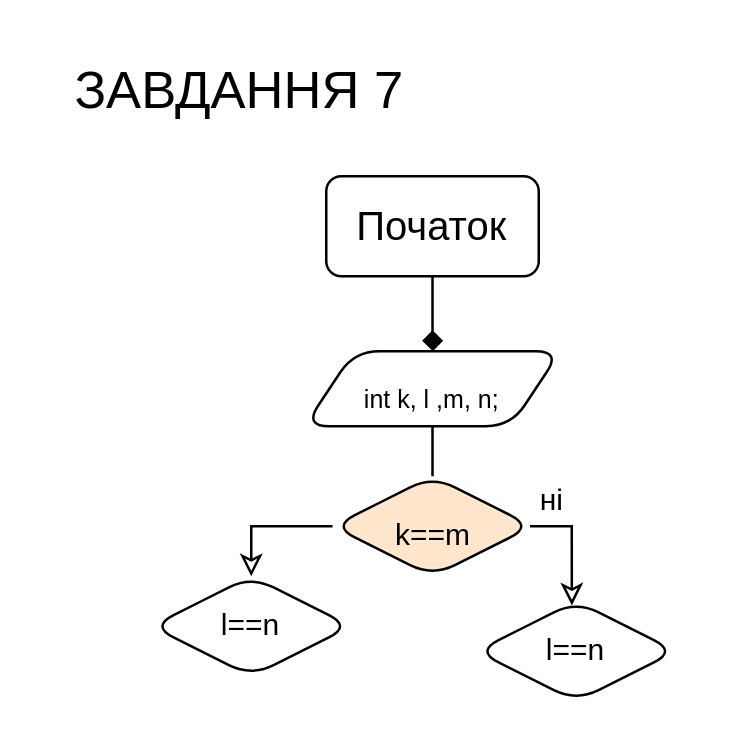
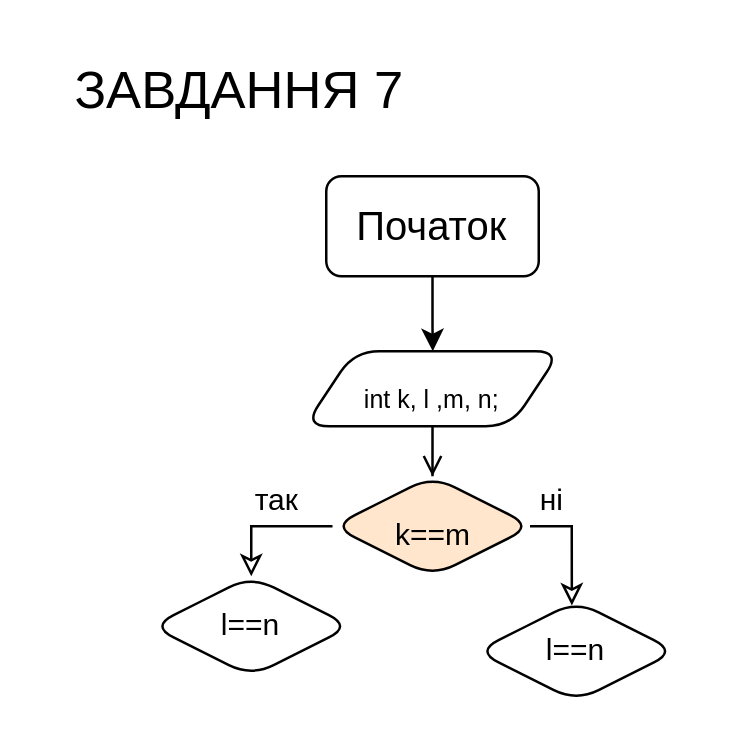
edge "Початок" -> "int k, l ,m, n;": arrowhead diamond -> classic
edge "int k, l ,m, n;" -- "k==m": arrowhead none -> open
node "так": added
